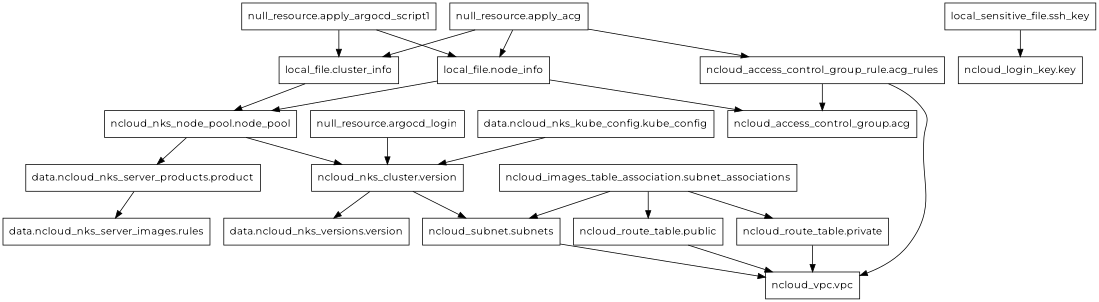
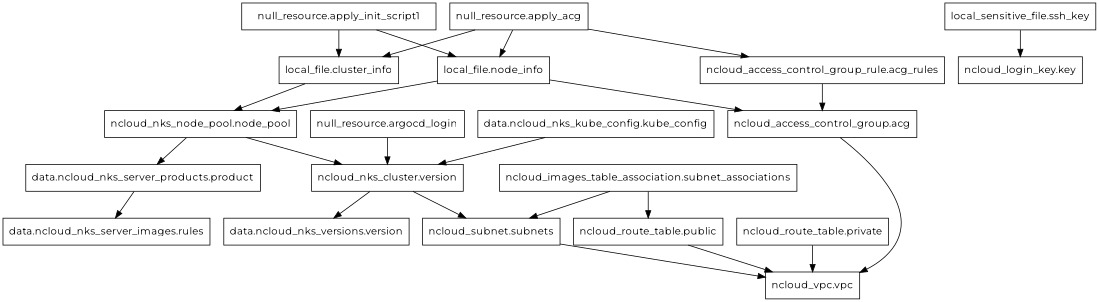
node "null_resource.apply_argocd_script1": label "null_resource.apply_argocd_script1" -> "null_resource.apply_init_script1"
edge "ncloud_access_control_group_rule.acg_rules" -> "ncloud_vpc.vpc": now "ncloud_access_control_group.acg" -> "ncloud_vpc.vpc"
edge "ncloud_images_table_association.subnet_associations" -> "ncloud_route_table.private": removed
